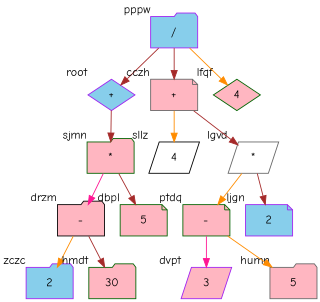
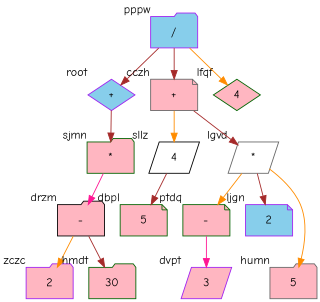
edge "* sjmn" -> "5 dbpl": now "4 sllz" -> "5 dbpl"
edge "- ptdq" -> "5 humn": now "* lgvd" -> "5 humn"
node "2 zczc": fillcolor skyblue -> lightpink
